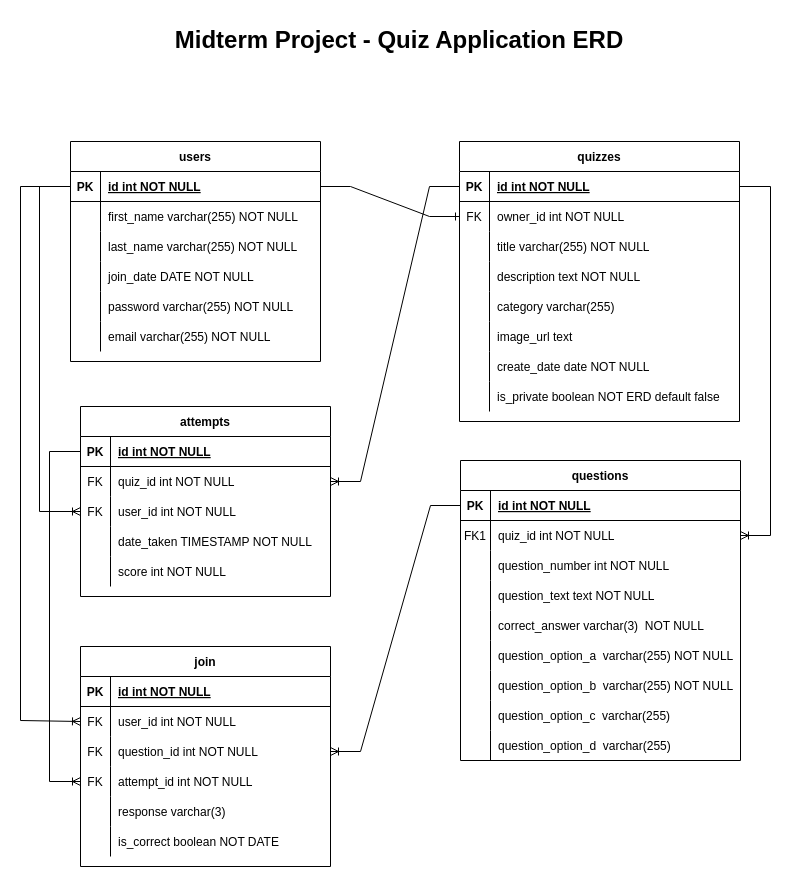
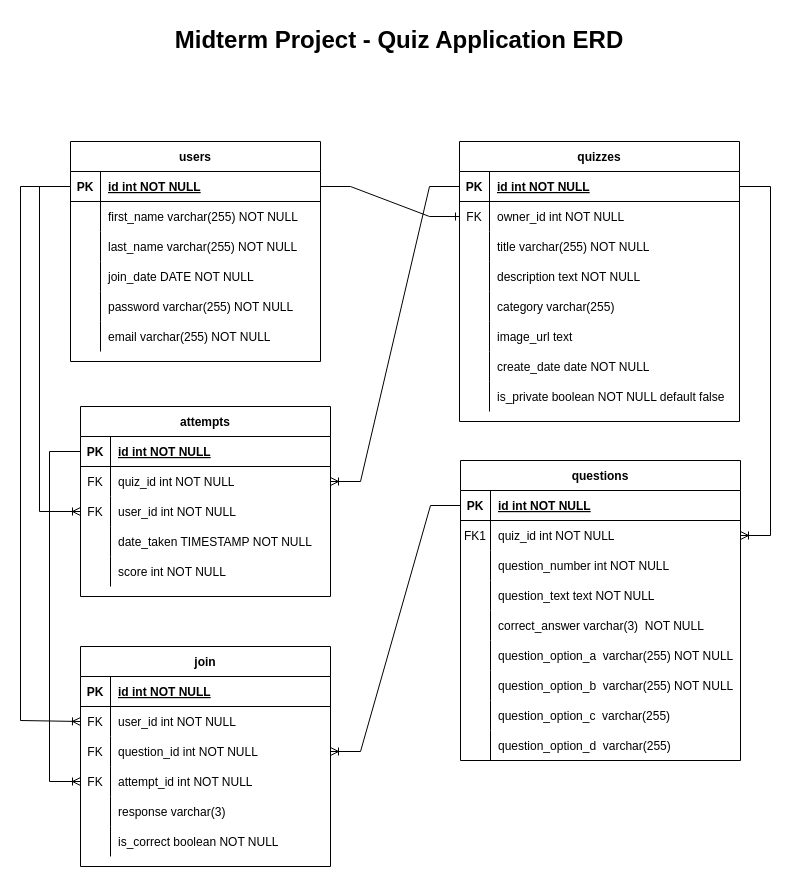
node "is_private boolean NOT ERD default false": label "is_private boolean NOT ERD default false" -> "is_private boolean NOT NULL default false"
node "is_correct boolean NOT DATE": label "is_correct boolean NOT DATE" -> "is_correct boolean NOT NULL"
